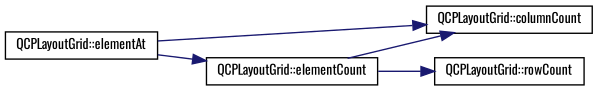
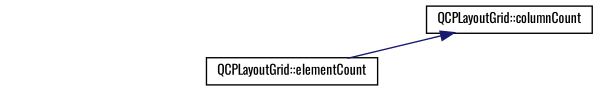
node "QCPLayoutGrid::elementAt": removed
node "QCPLayoutGrid::rowCount": removed
